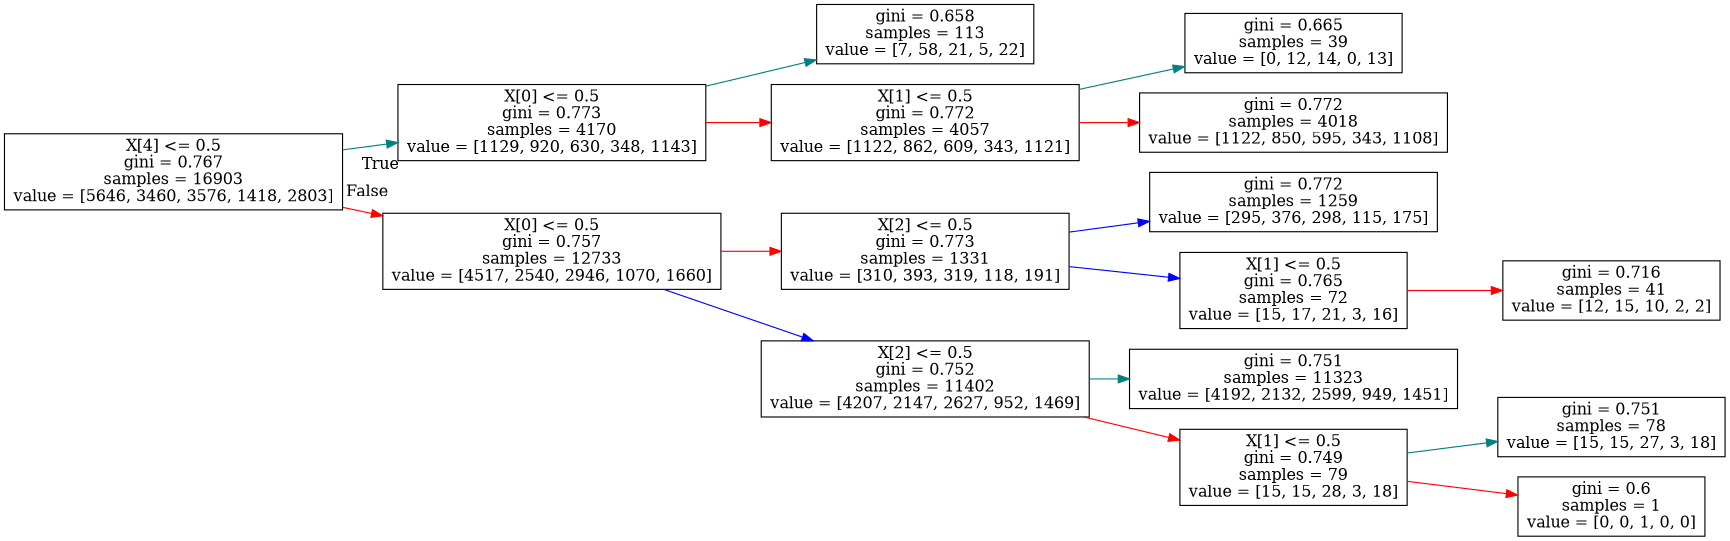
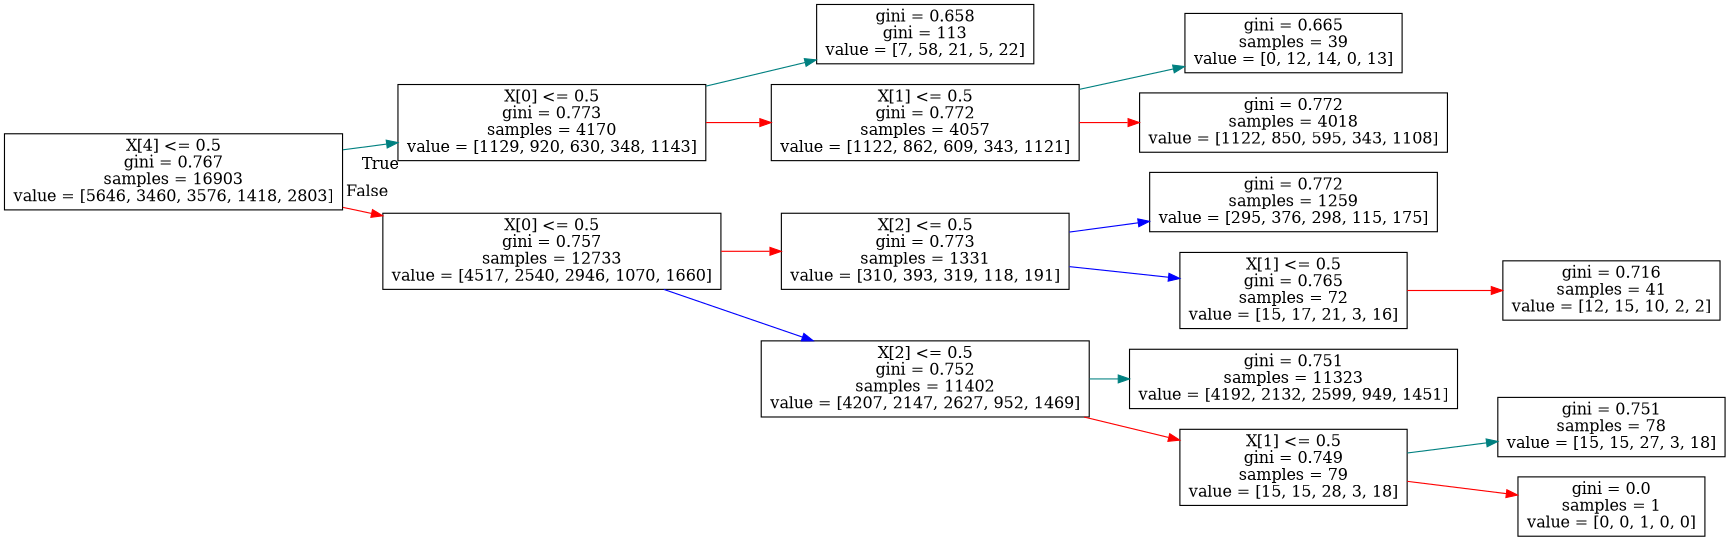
node "gini = 0.658 samples = 113 value = [7, 58, 21, 5, 22]": label "gini = 0.658 samples = 113 value = [7, 58, 21, 5, 22]" -> "gini = 0.658 gini = 113 value = [7, 58, 21, 5, 22]"
node "gini = 0.6 samples = 1 value = [0, 0, 1, 0, 0]": label "gini = 0.6 samples = 1 value = [0, 0, 1, 0, 0]" -> "gini = 0.0 samples = 1 value = [0, 0, 1, 0, 0]"
